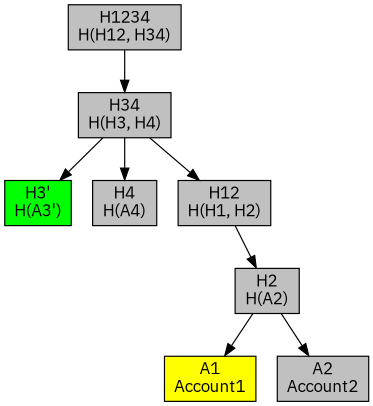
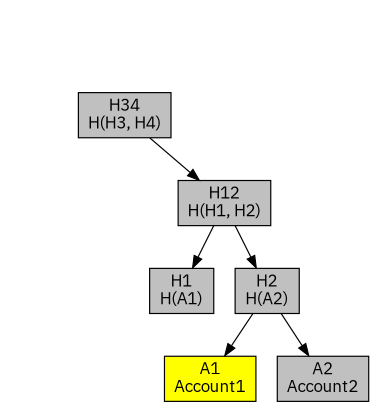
node "H1234 H(H12, H34)": removed
node "H3' H(A3')": removed
node "H4 H(A4)": removed
node "H1 H(A1)": added
